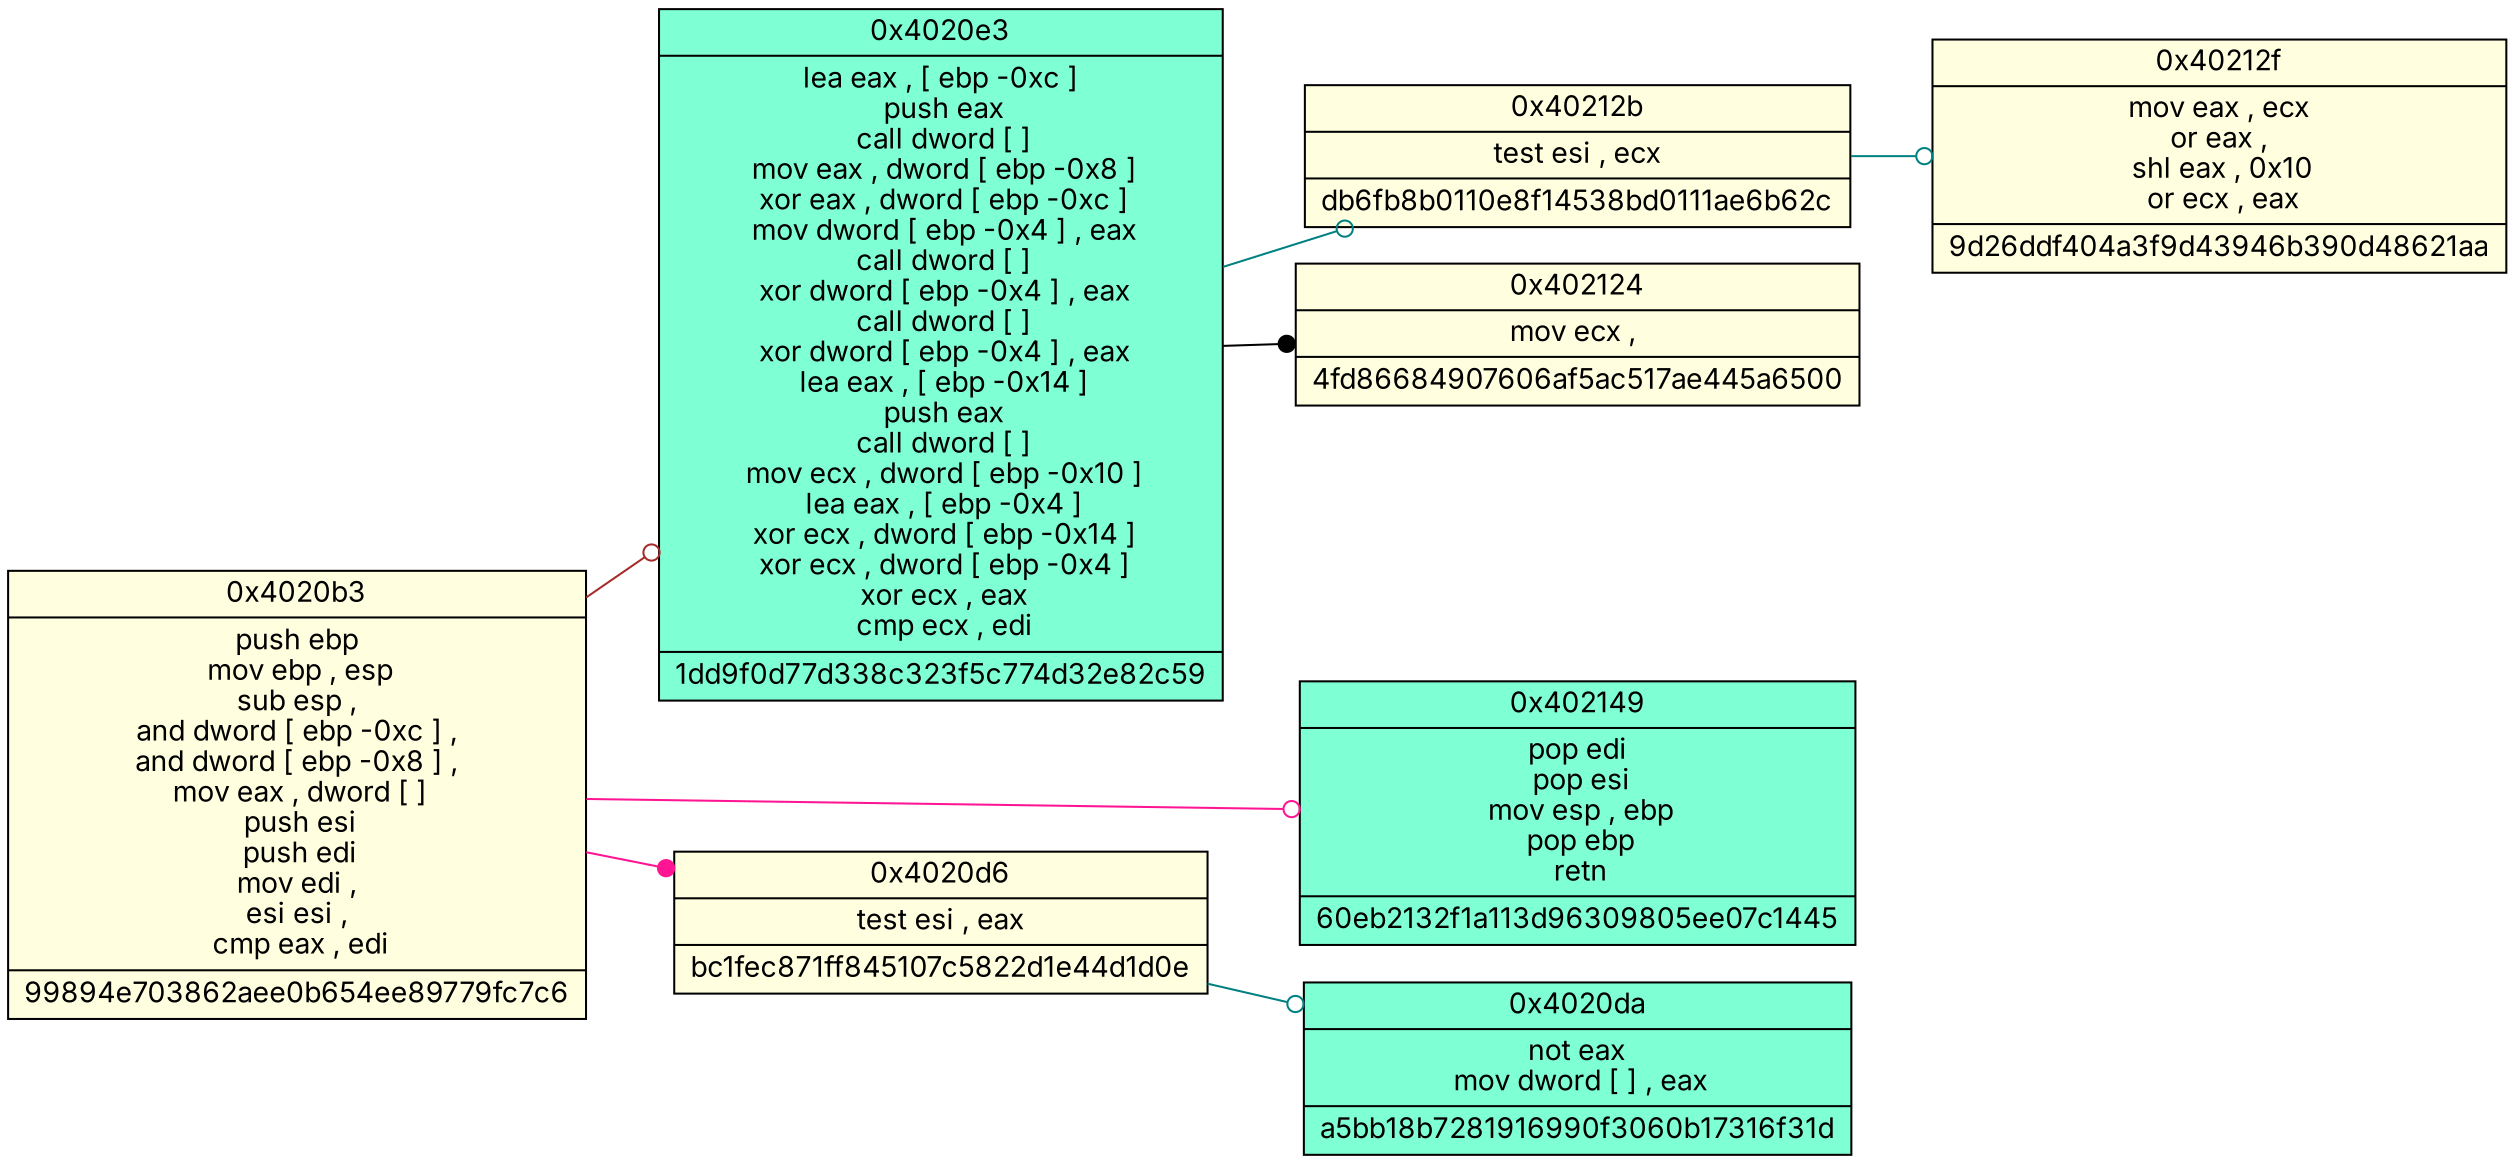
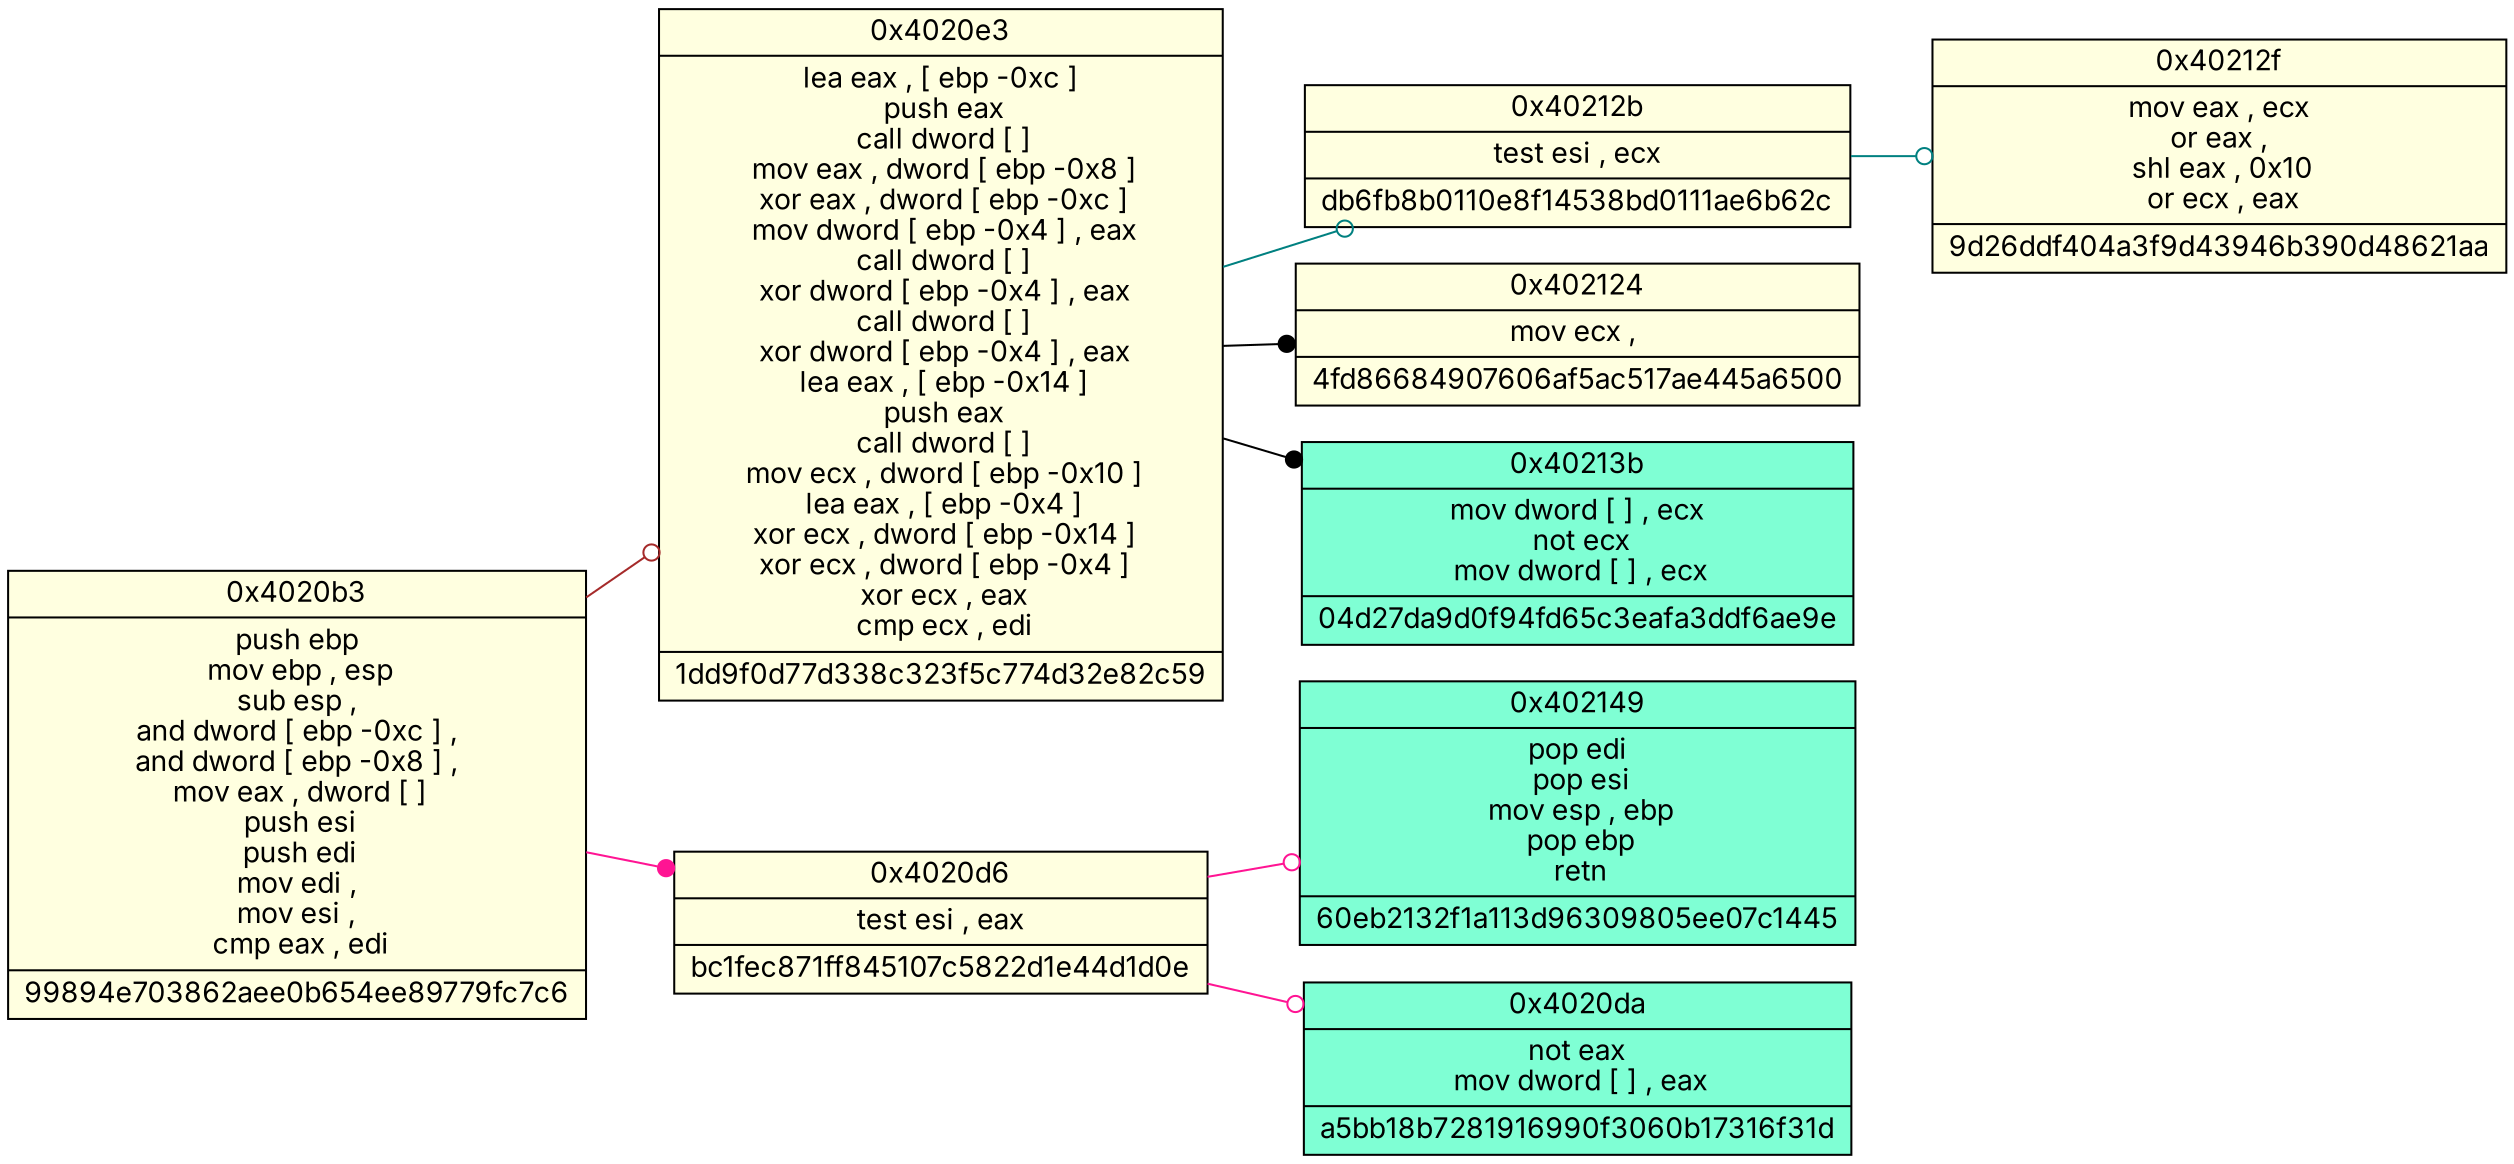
node "0x4020e3": fillcolor aquamarine -> lightyellow
node "0x40213b": added
edge "0x4020b3" -> "0x402149": now "0x4020d6" -> "0x402149"
node "0x4020b3": text "esi esi ," -> "mov esi ,"
edge "0x4020d6" -> "0x4020da": color teal -> deeppink
